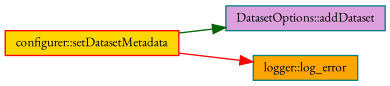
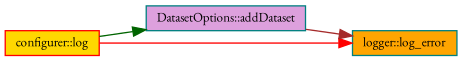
edge "DatasetOptions::addDataset" -> "logger::log_error": added
node "configurer::setDatasetMetadata": label "configurer::setDatasetMetadata" -> "configurer::log"
